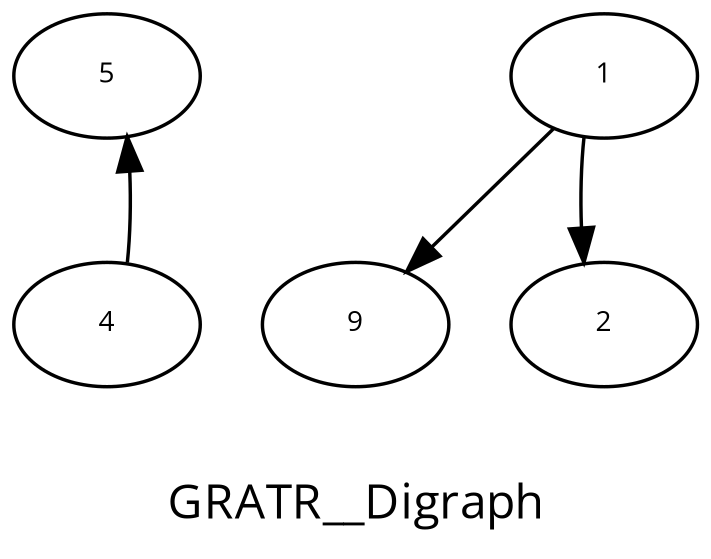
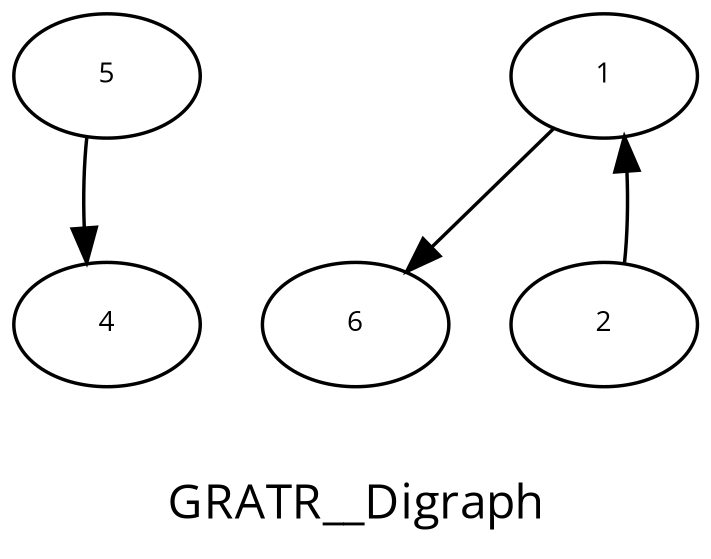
edge "1" -> "2": reversed
edge "4" -> "5": reversed
node "9": label "9" -> "6"
